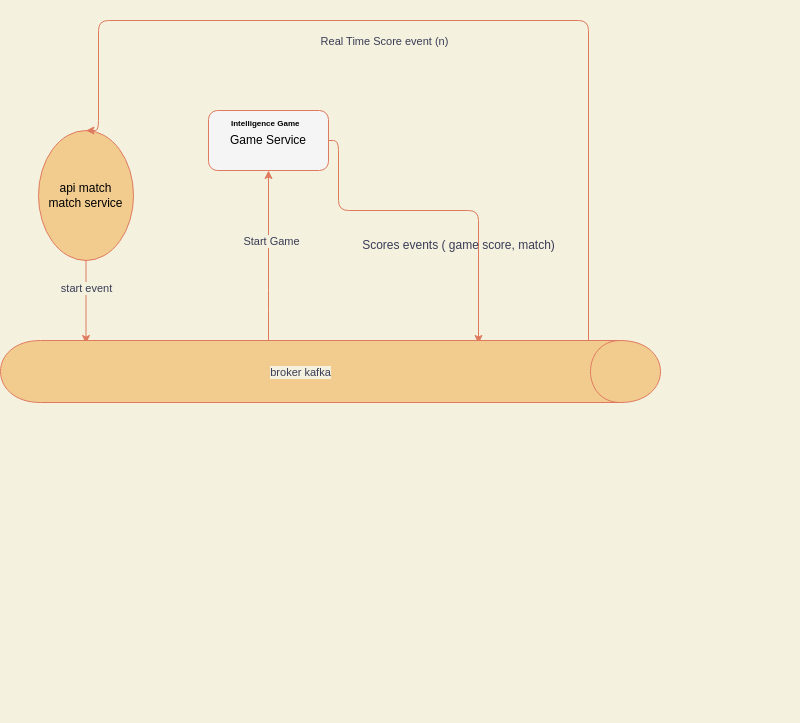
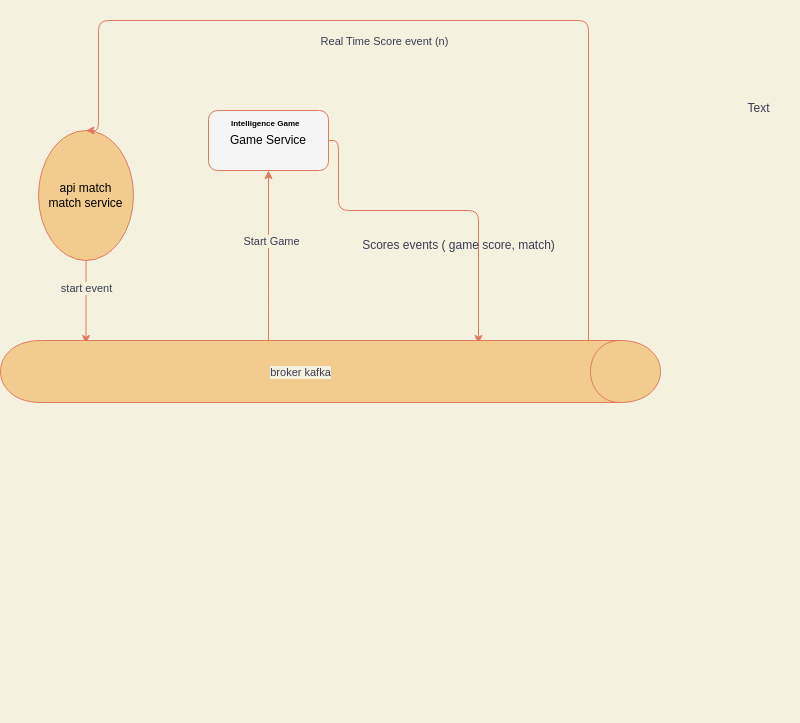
node "Text": added
